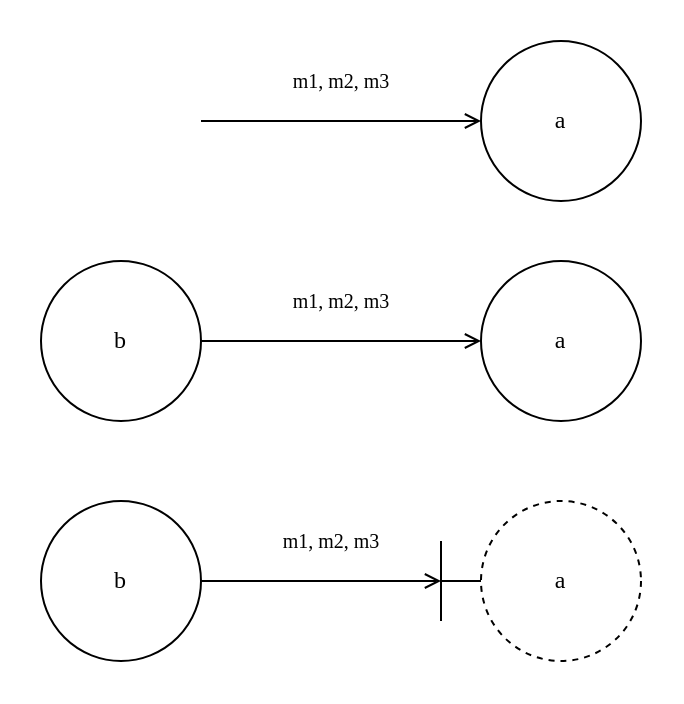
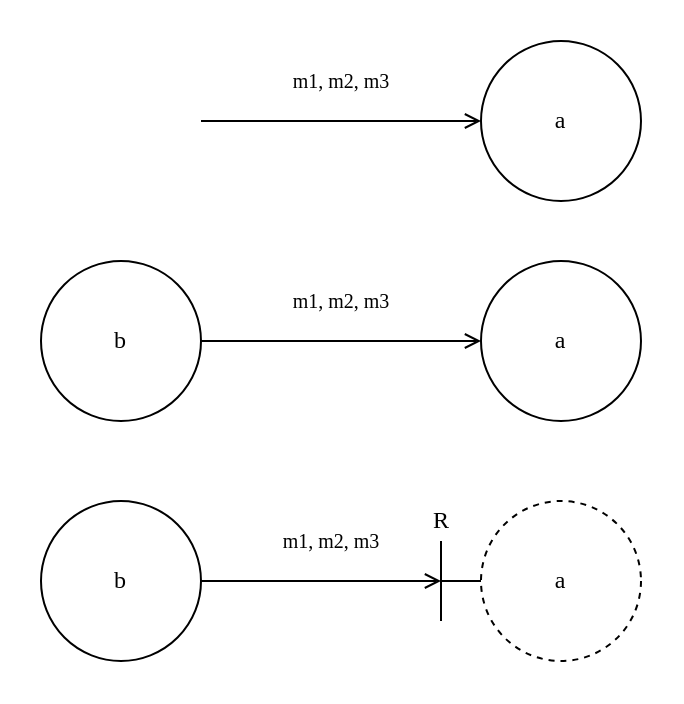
node "R": added
